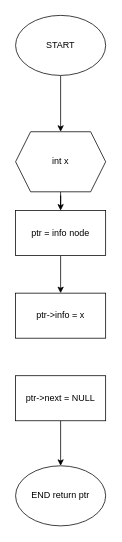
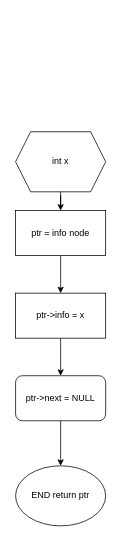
node "START": removed
edge "START" -> "int x": removed
edge "ptr->info = x" -> "ptr->next = NULL": added
node "ptr->next = NULL": shape rectangle -> rounded rectangle
